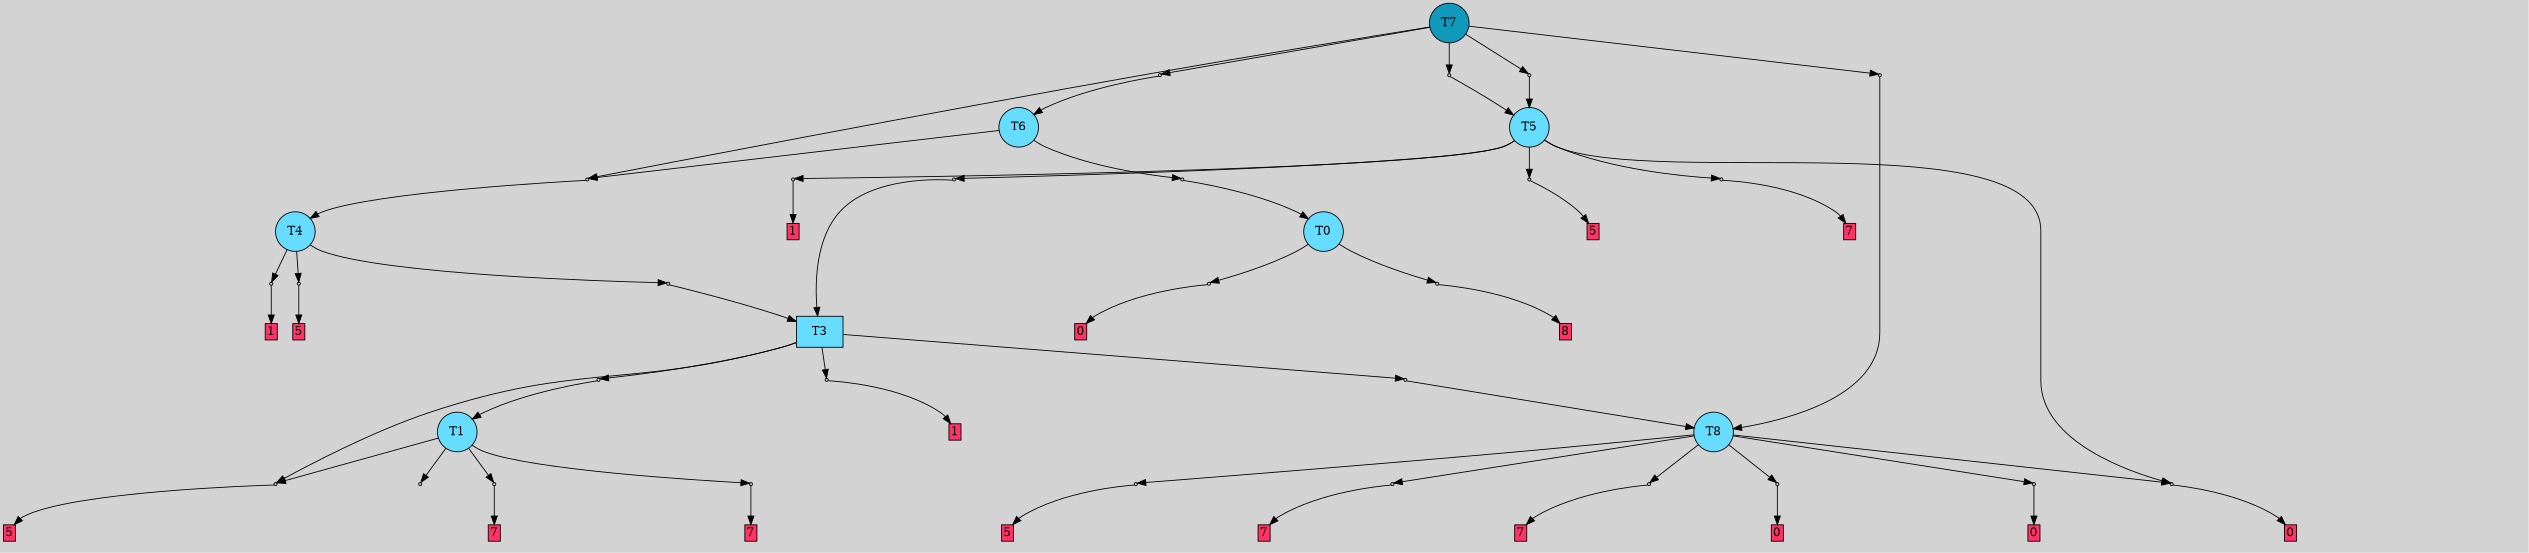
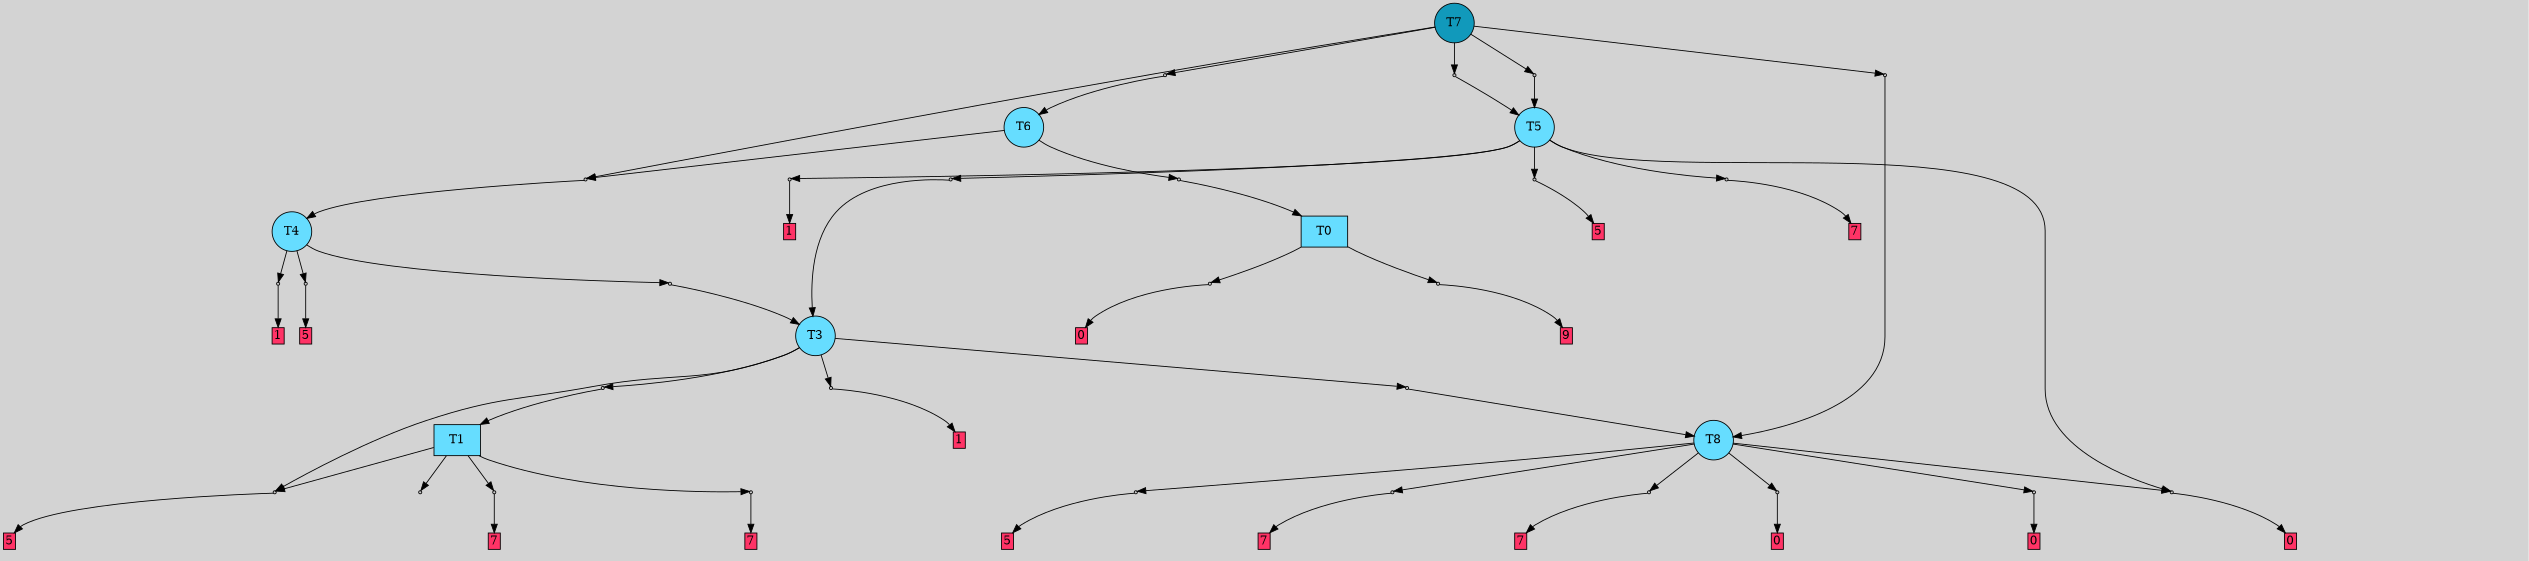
node "T0": shape circle -> box
node "T3": shape box -> circle
node "8": label "8" -> "9"
node "T1": shape circle -> box
